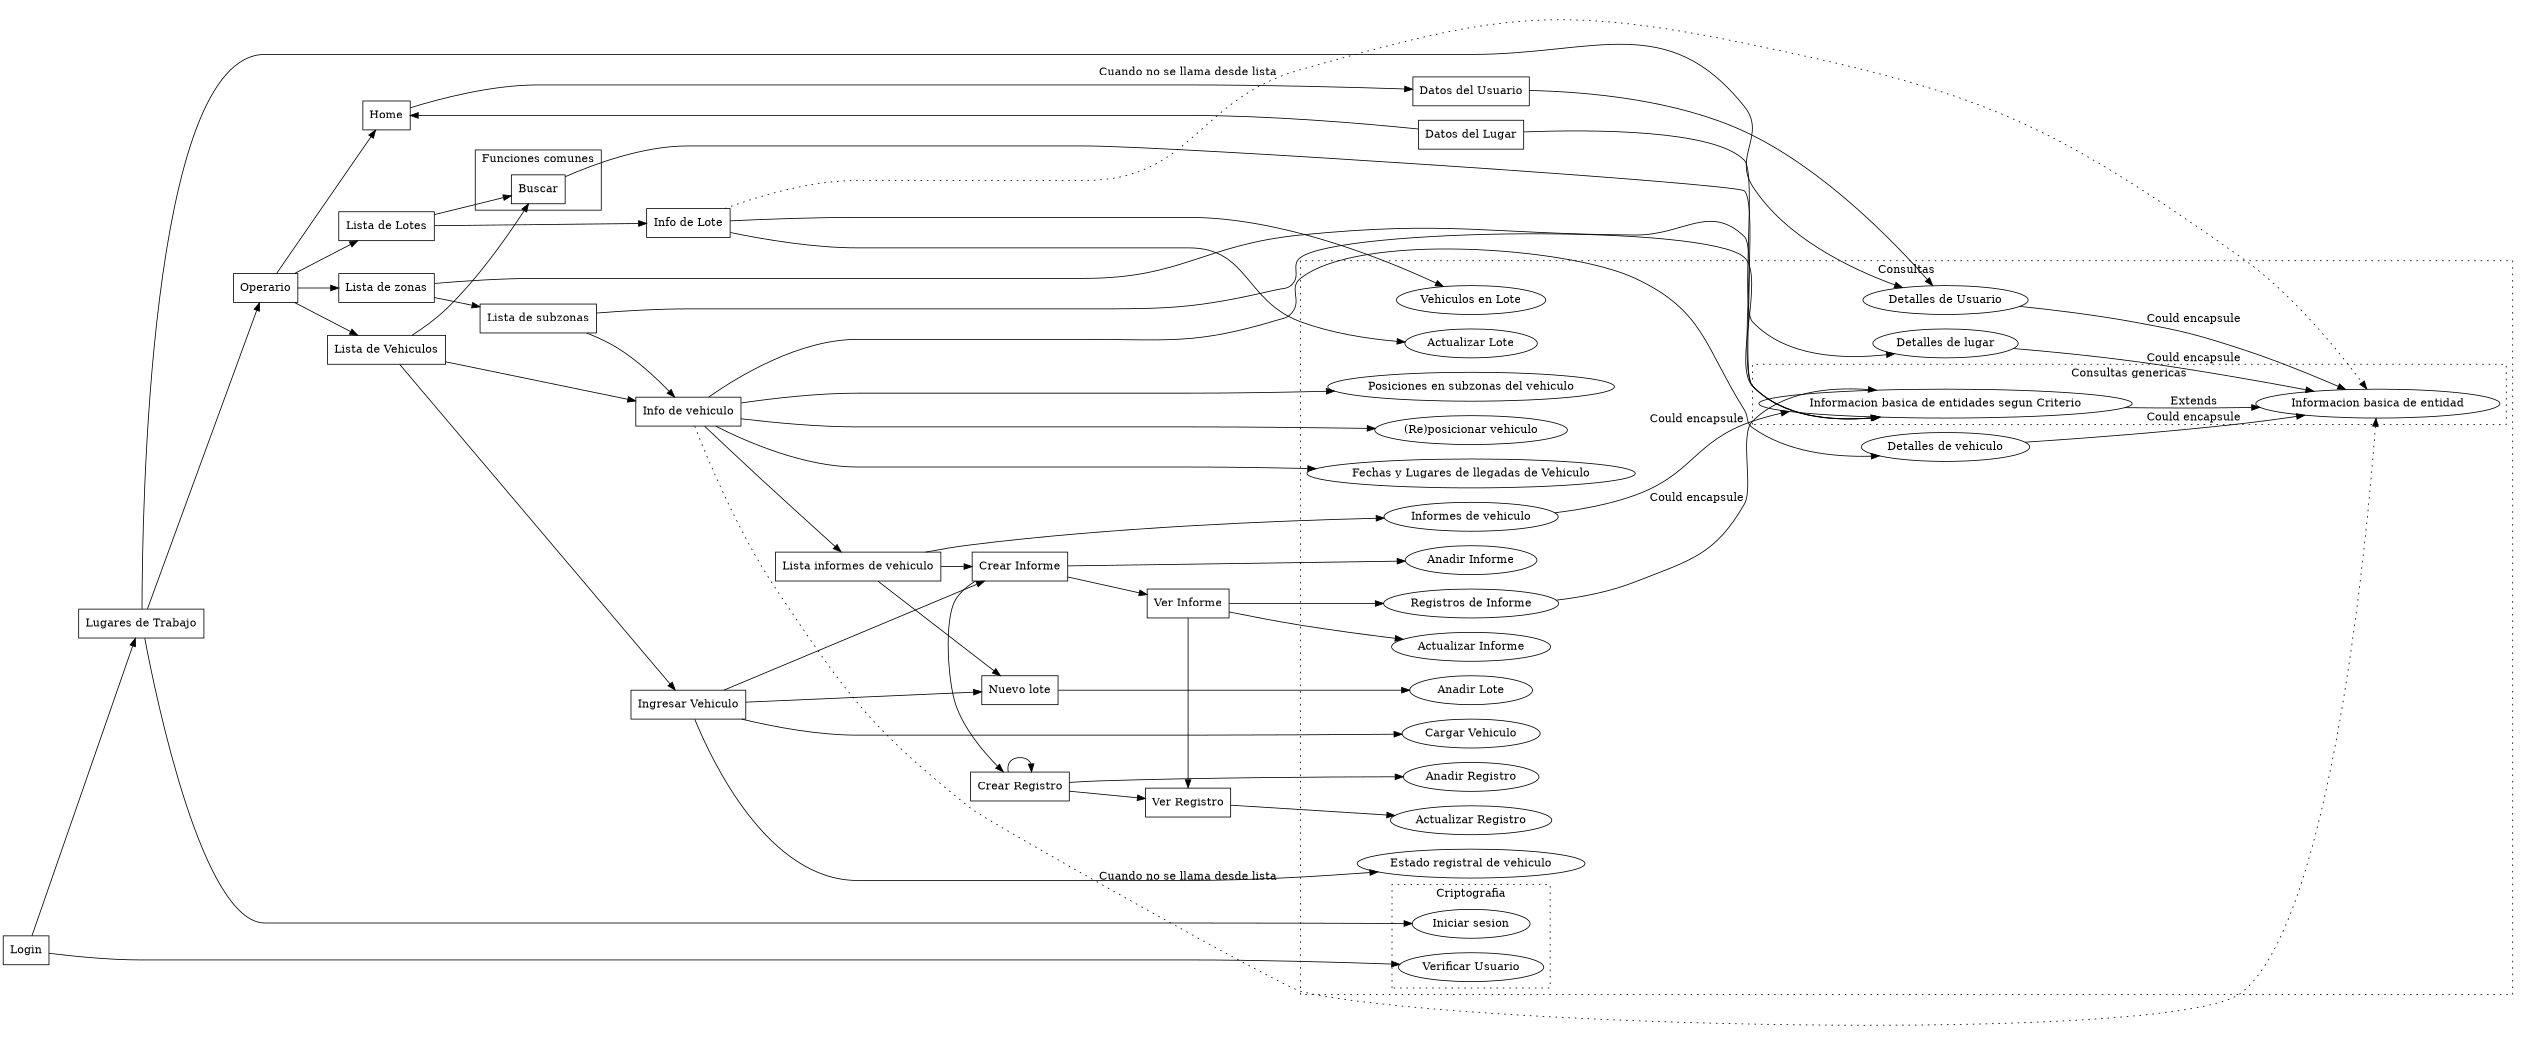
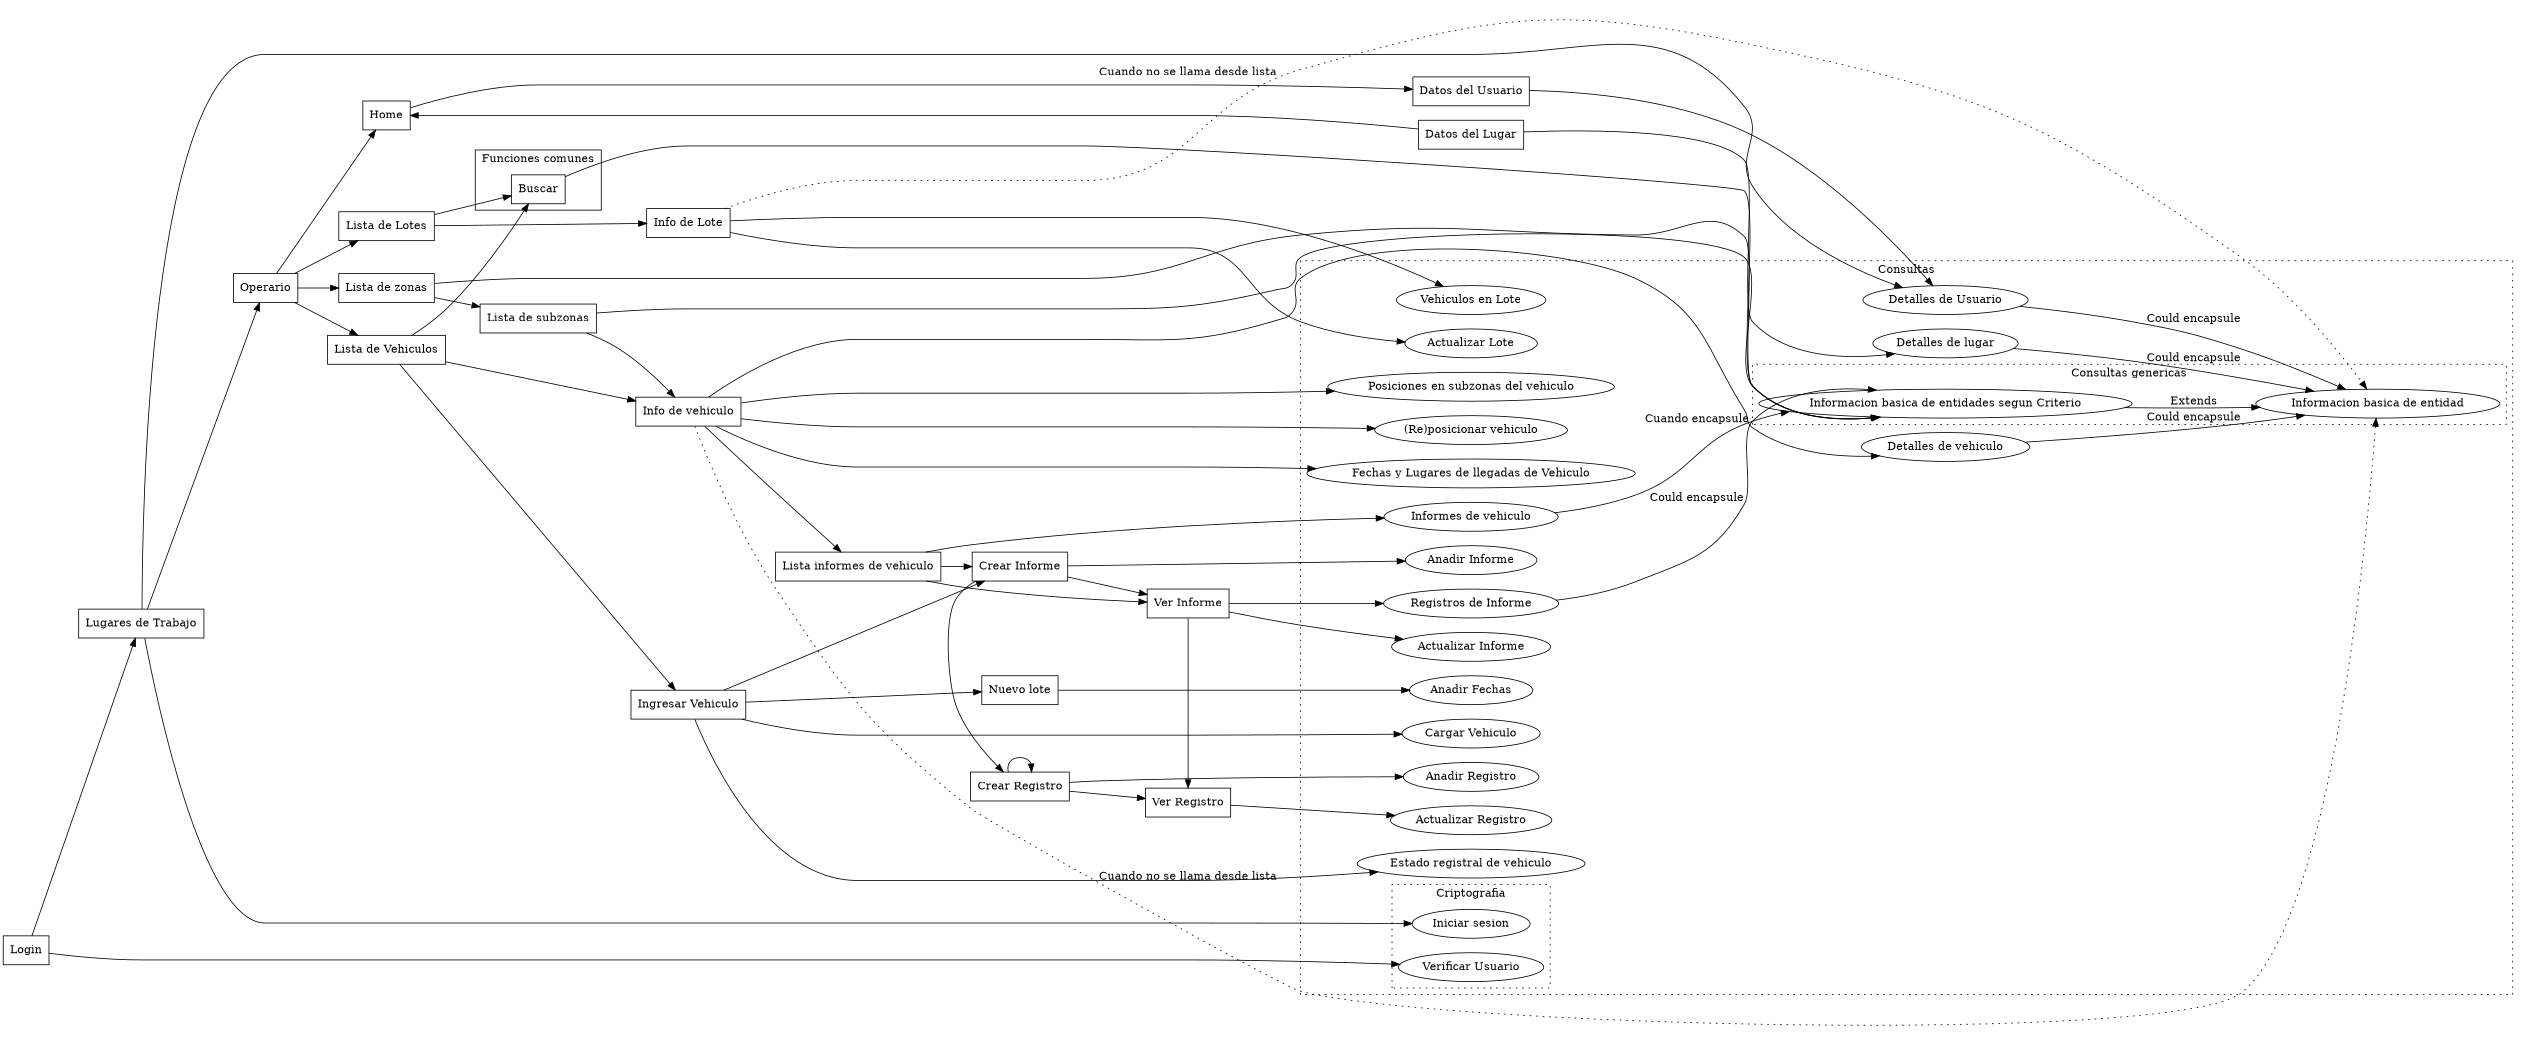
edge "Informes de vehiculo" -> "Informacion basica de entidades segun Criterio": label "Could encapsule" -> "Cuando encapsule"
edge "Lista informes de vehiculo" -> "Nuevo lote": now "Lista informes de vehiculo" -> "Ver Informe"
node "Anadir Lote": label "Anadir Lote" -> "Anadir Fechas"
